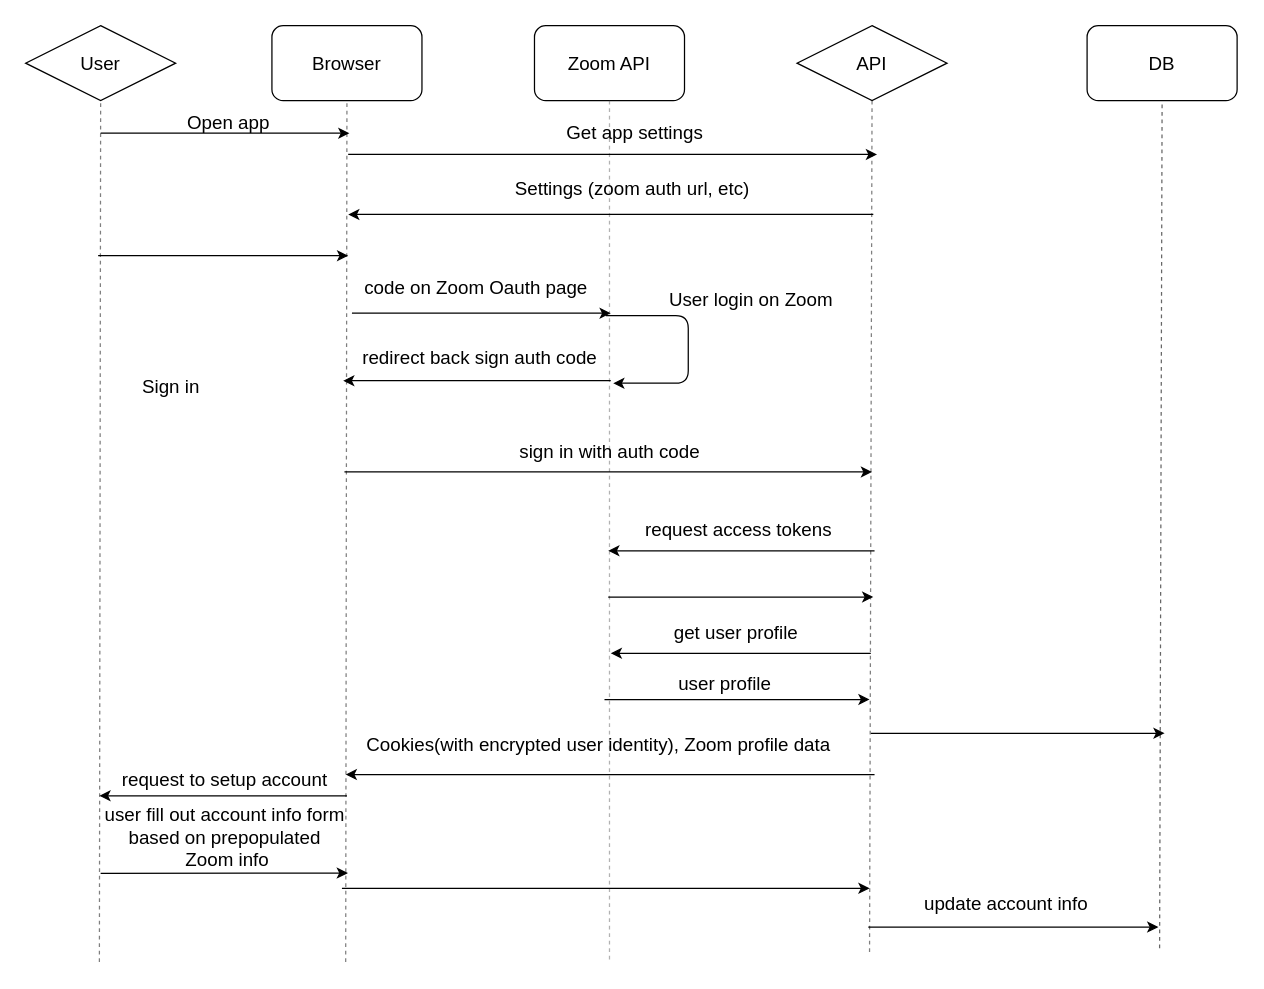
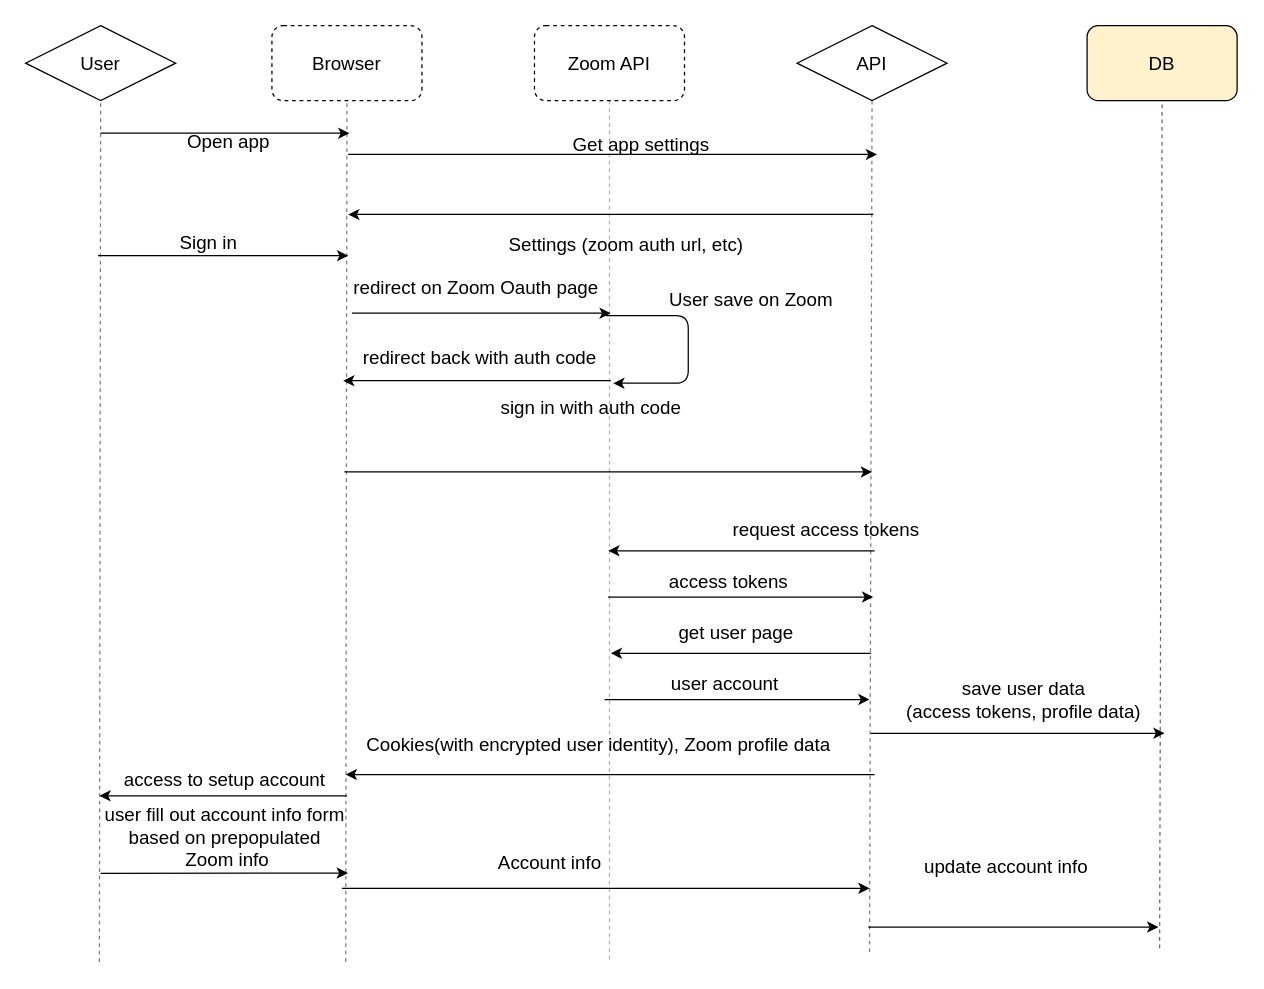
node "Browser": style solid -> dashed
node "Zoom API": style solid -> dashed
node "DB": fillcolor #ffffff -> #fff2cc
node "Open app": moved (228, 122) -> (228, 141)
node "Get app settings": moved (635, 132) -> (641, 144)
node "Settings (zoom auth url, etc)": moved (633, 188) -> (626, 244)
node "code on Zoom Oauth page": label "code on Zoom Oauth page" -> "redirect on Zoom Oauth page"
node "User login on Zoom": label "User login on Zoom" -> "User save on Zoom"
node "redirect back sign auth code": label "redirect back sign auth code" -> "redirect back with auth code"
node "Sign in": moved (171, 386) -> (208, 242)
node "sign in with auth code": moved (609, 451) -> (591, 407)
node "request access tokens": moved (738, 529) -> (826, 529)
node "access tokens": added
node "get user profile": label "get user profile" -> "get user page"
node "user profile": label "user profile" -> "user account"
node "save user data (access tokens, profile data)": added
node "request to setup account": label "request to setup account" -> "access to setup account"
node "Account info": added
node "update account info": moved (1005, 903) -> (1005, 866)
